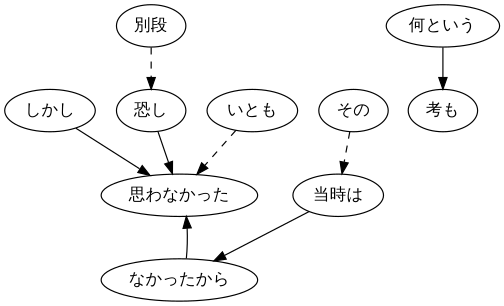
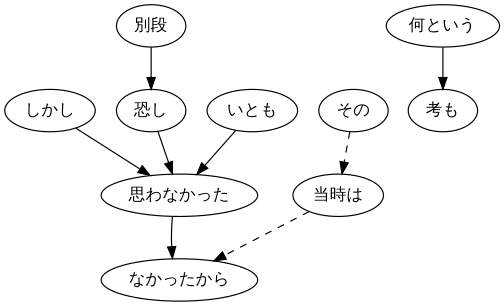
edge "別段" -> "恐し": style dashed -> solid
edge "いとも" -> "思わなかった": style dashed -> solid
edge "当時は" -> "なかったから": style solid -> dashed
edge "なかったから" -> "思わなかった": reversed
